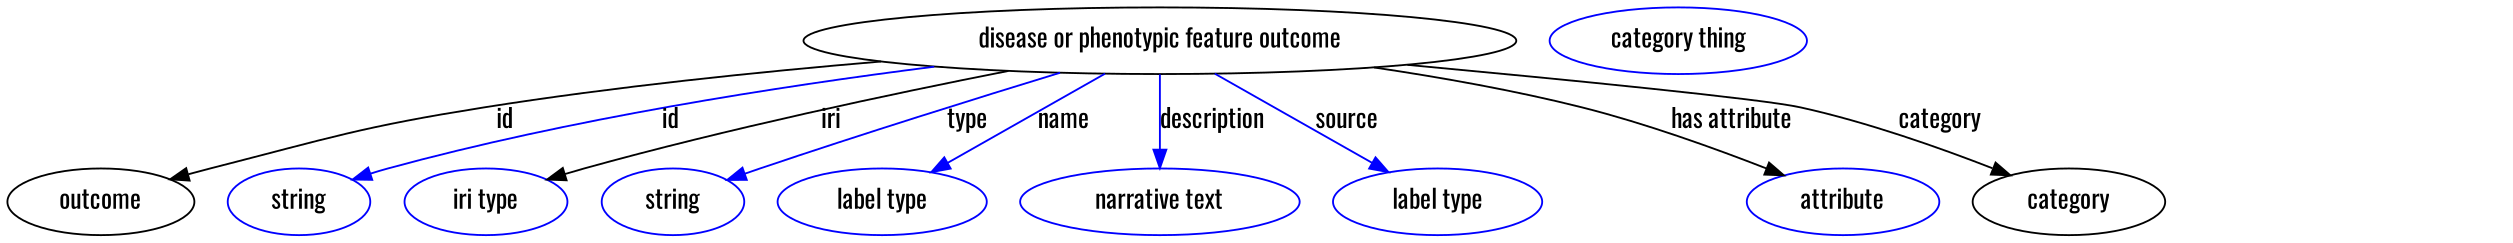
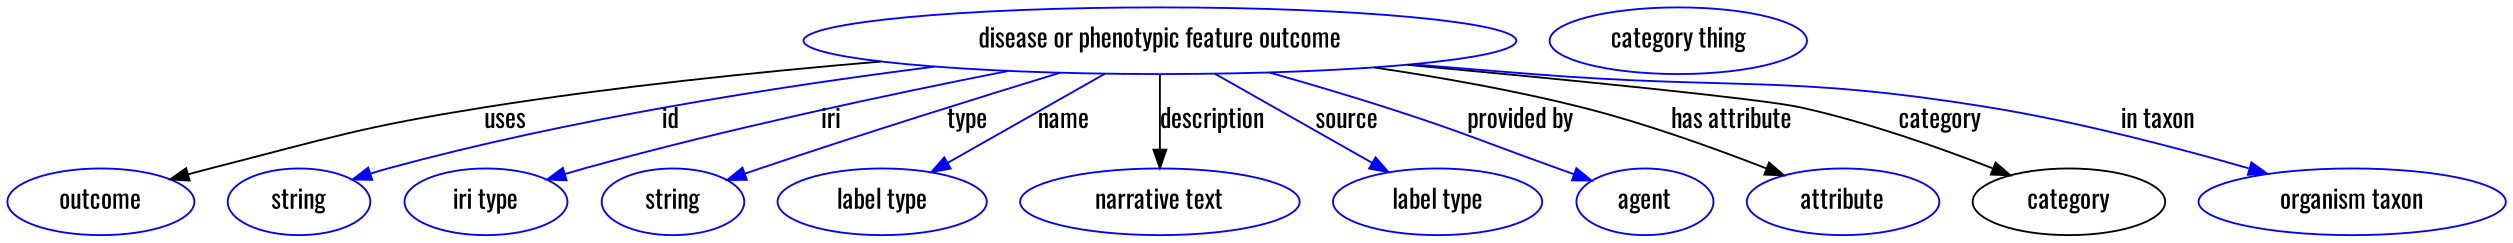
node "disease or phenotypic feature outcome": color black -> blue
edge "disease or phenotypic feature outcome" -> "narrative text": color blue -> black
edge "disease or phenotypic feature outcome" -> "iri type": color black -> blue
edge "disease or phenotypic feature outcome" -> "outcome": label "id" -> "uses"
node "outcome": color black -> blue
node "agent": added
node "organism taxon": added
